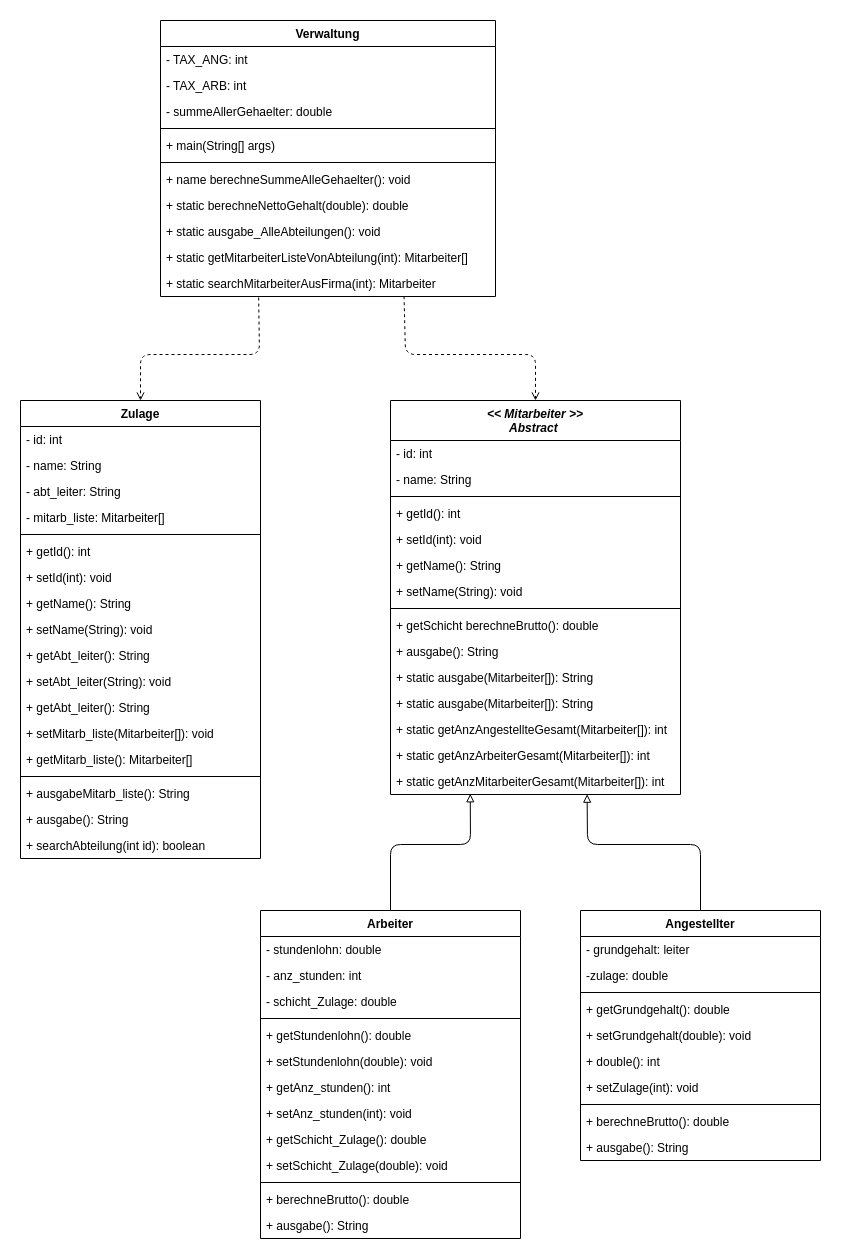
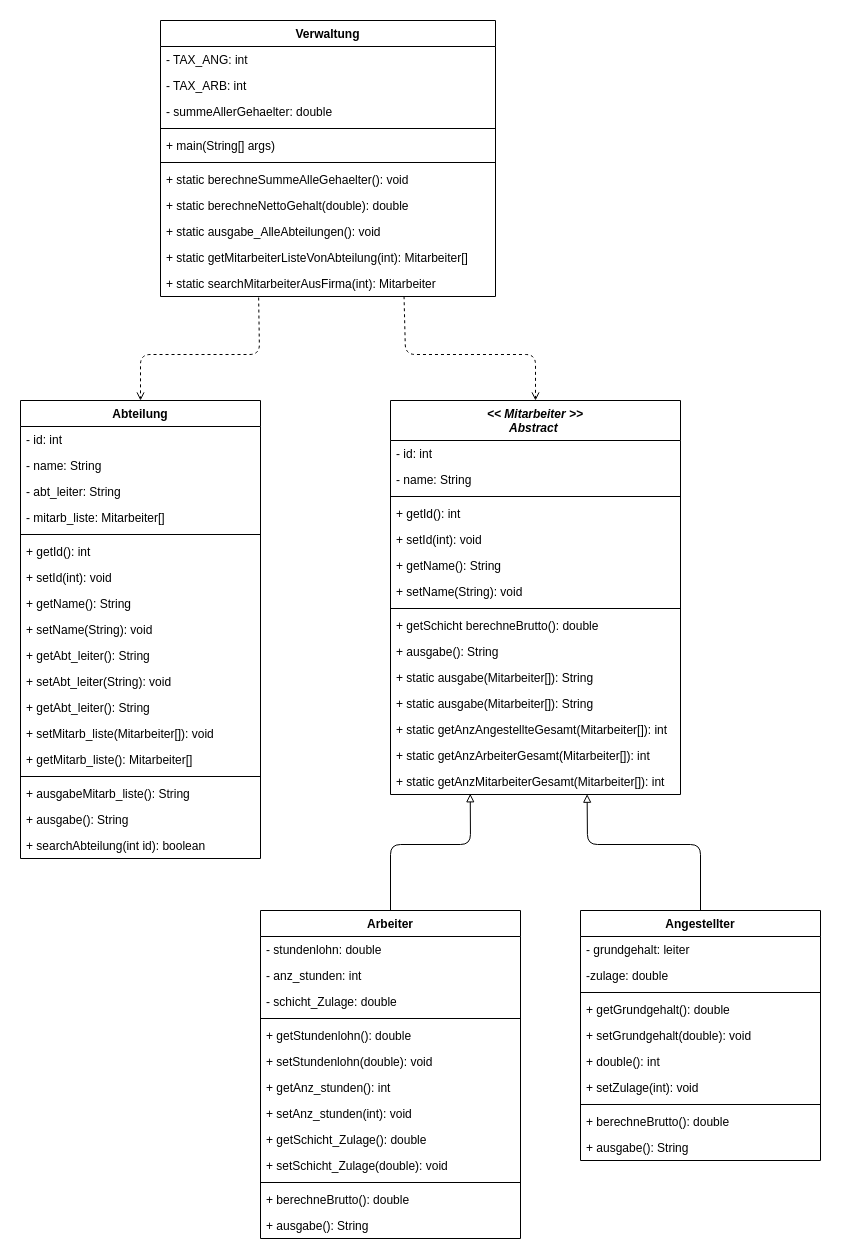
node "+ name berechneSummeAlleGehaelter(): void": label "+ name berechneSummeAlleGehaelter(): void" -> "+ static berechneSummeAlleGehaelter(): void"
node "Zulage": label "Zulage" -> "Abteilung"
